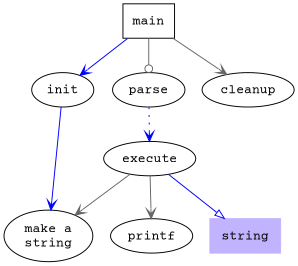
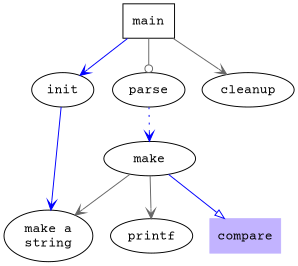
node "execute": label "execute" -> "make"
node "string": label "string" -> "compare"
